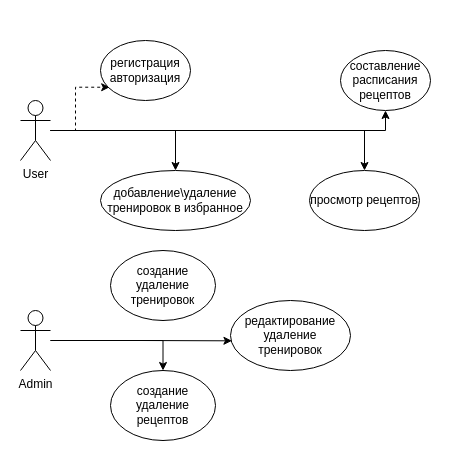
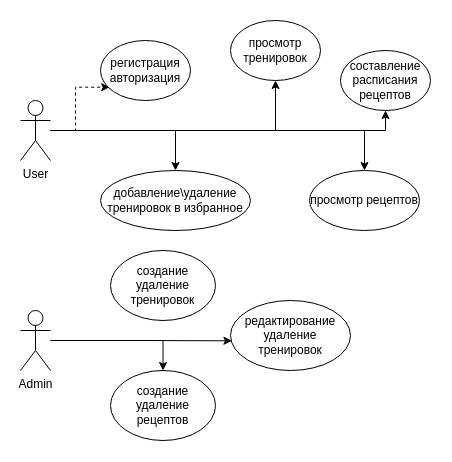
node "просмотр тренировок": added
edge "User" -> "просмотр тренировок": added
